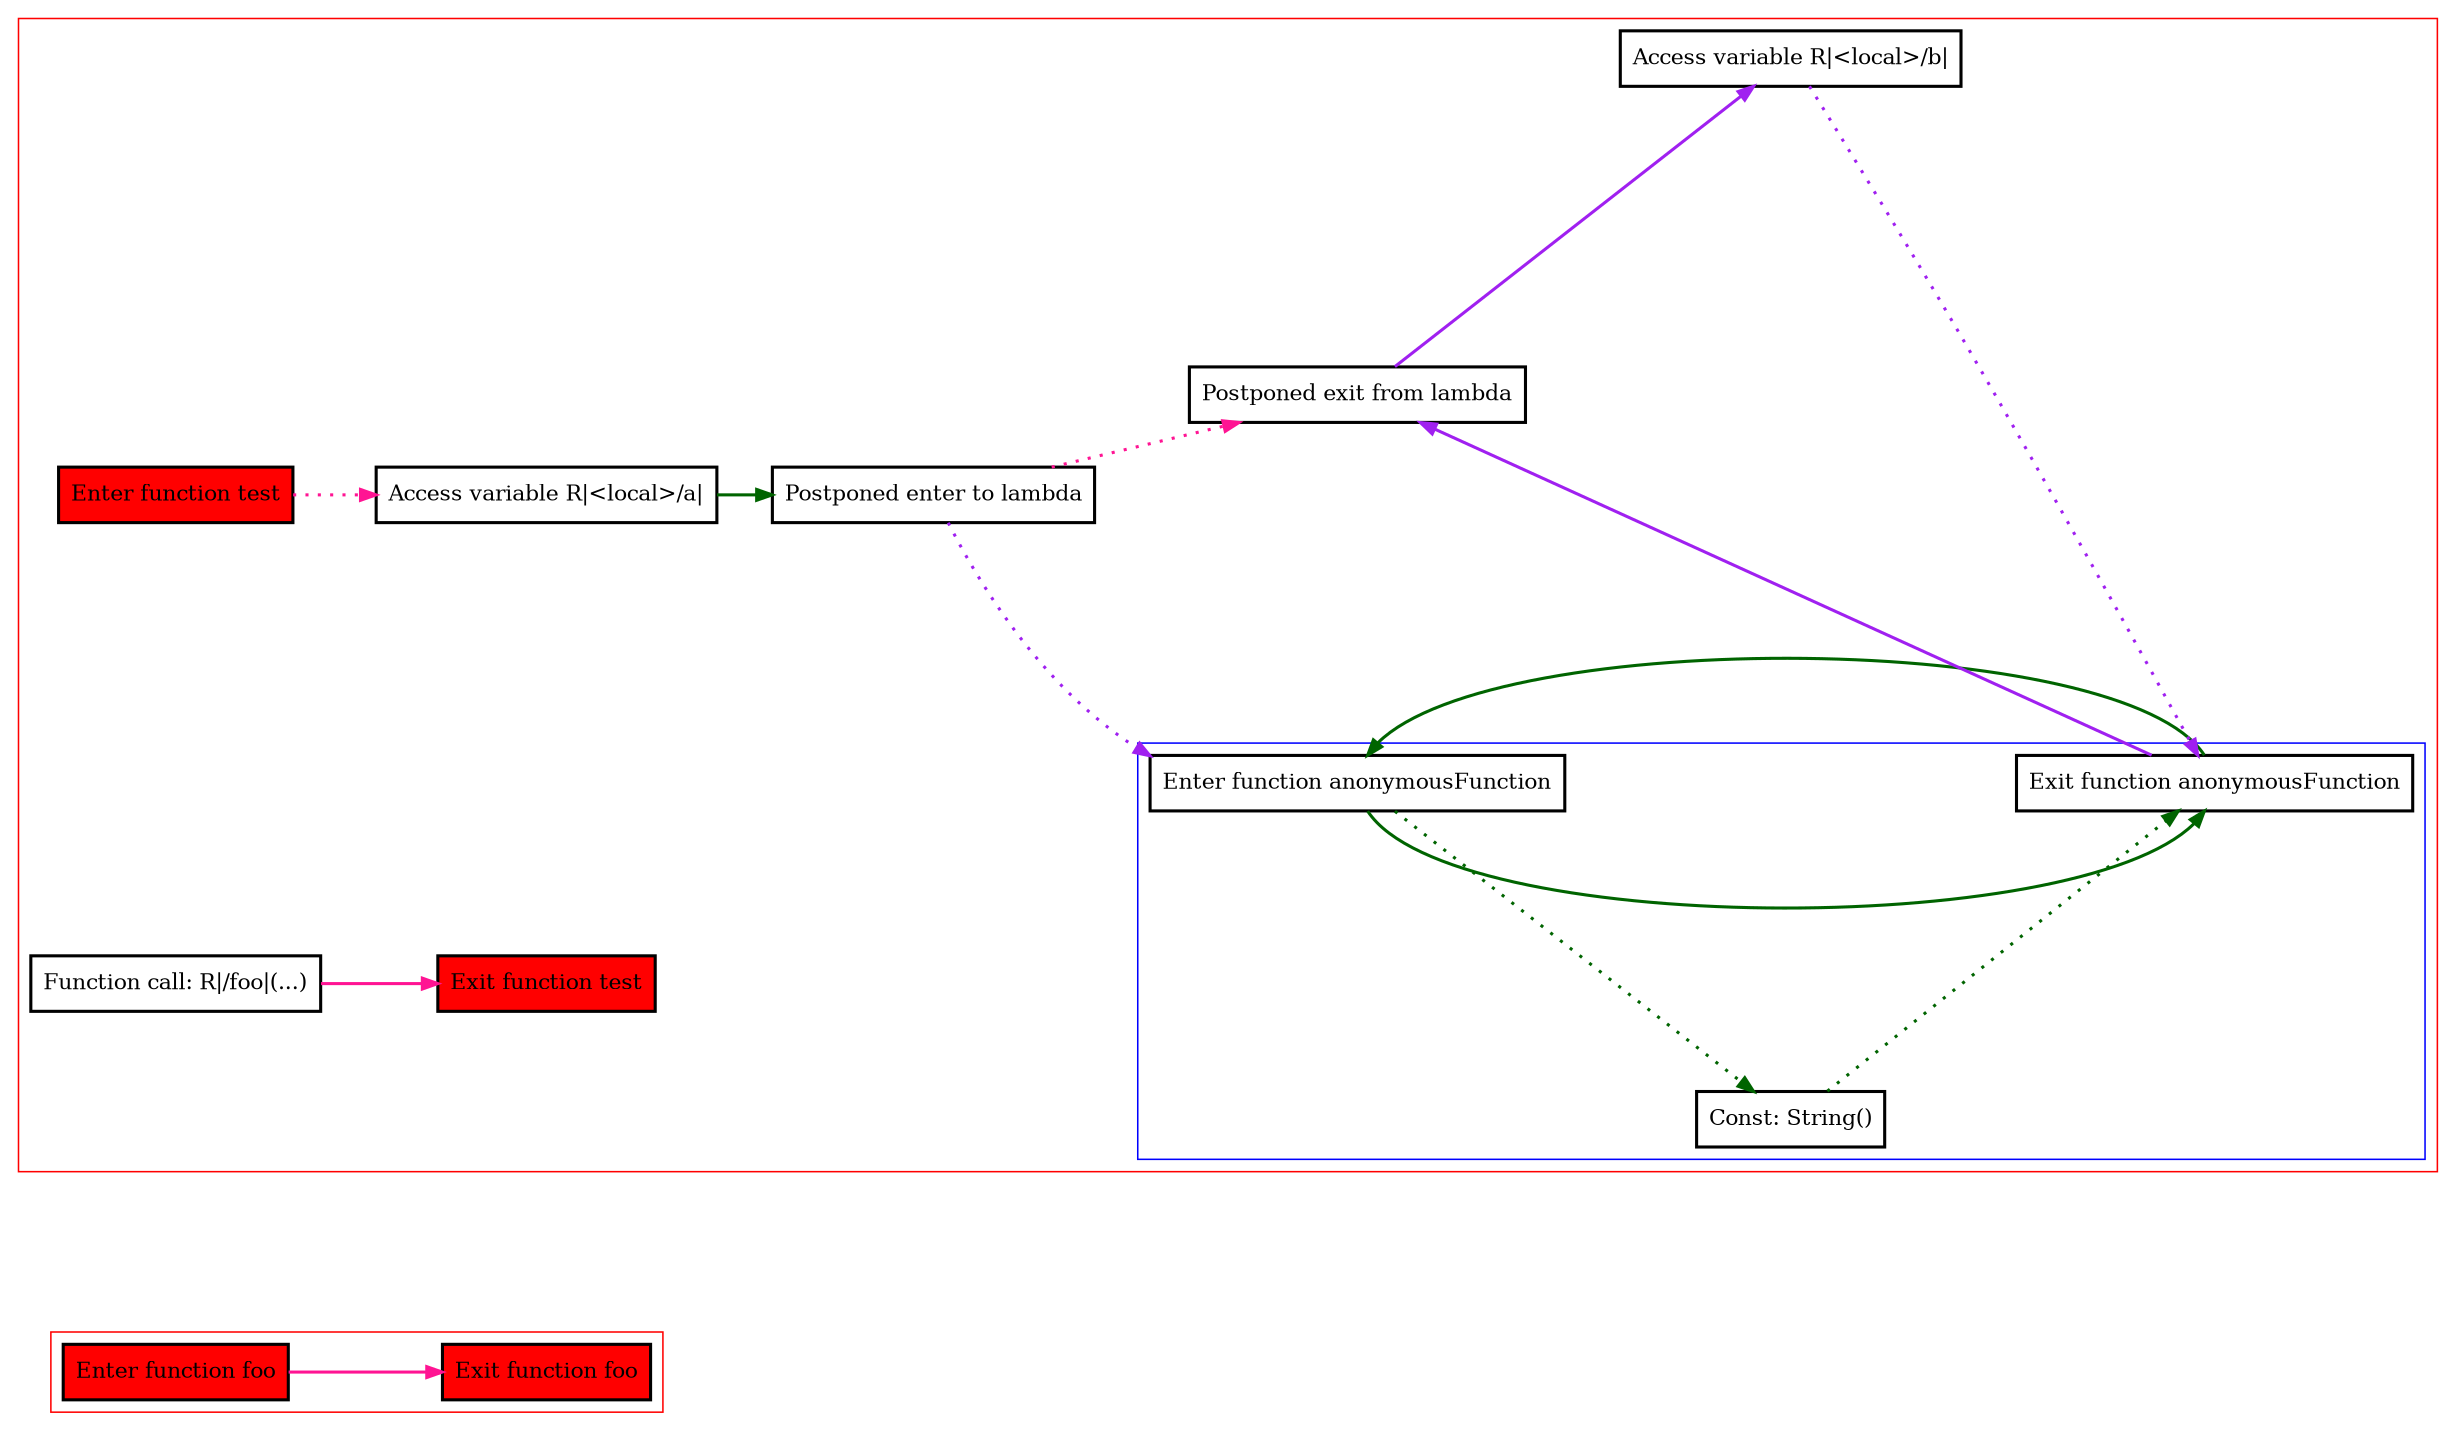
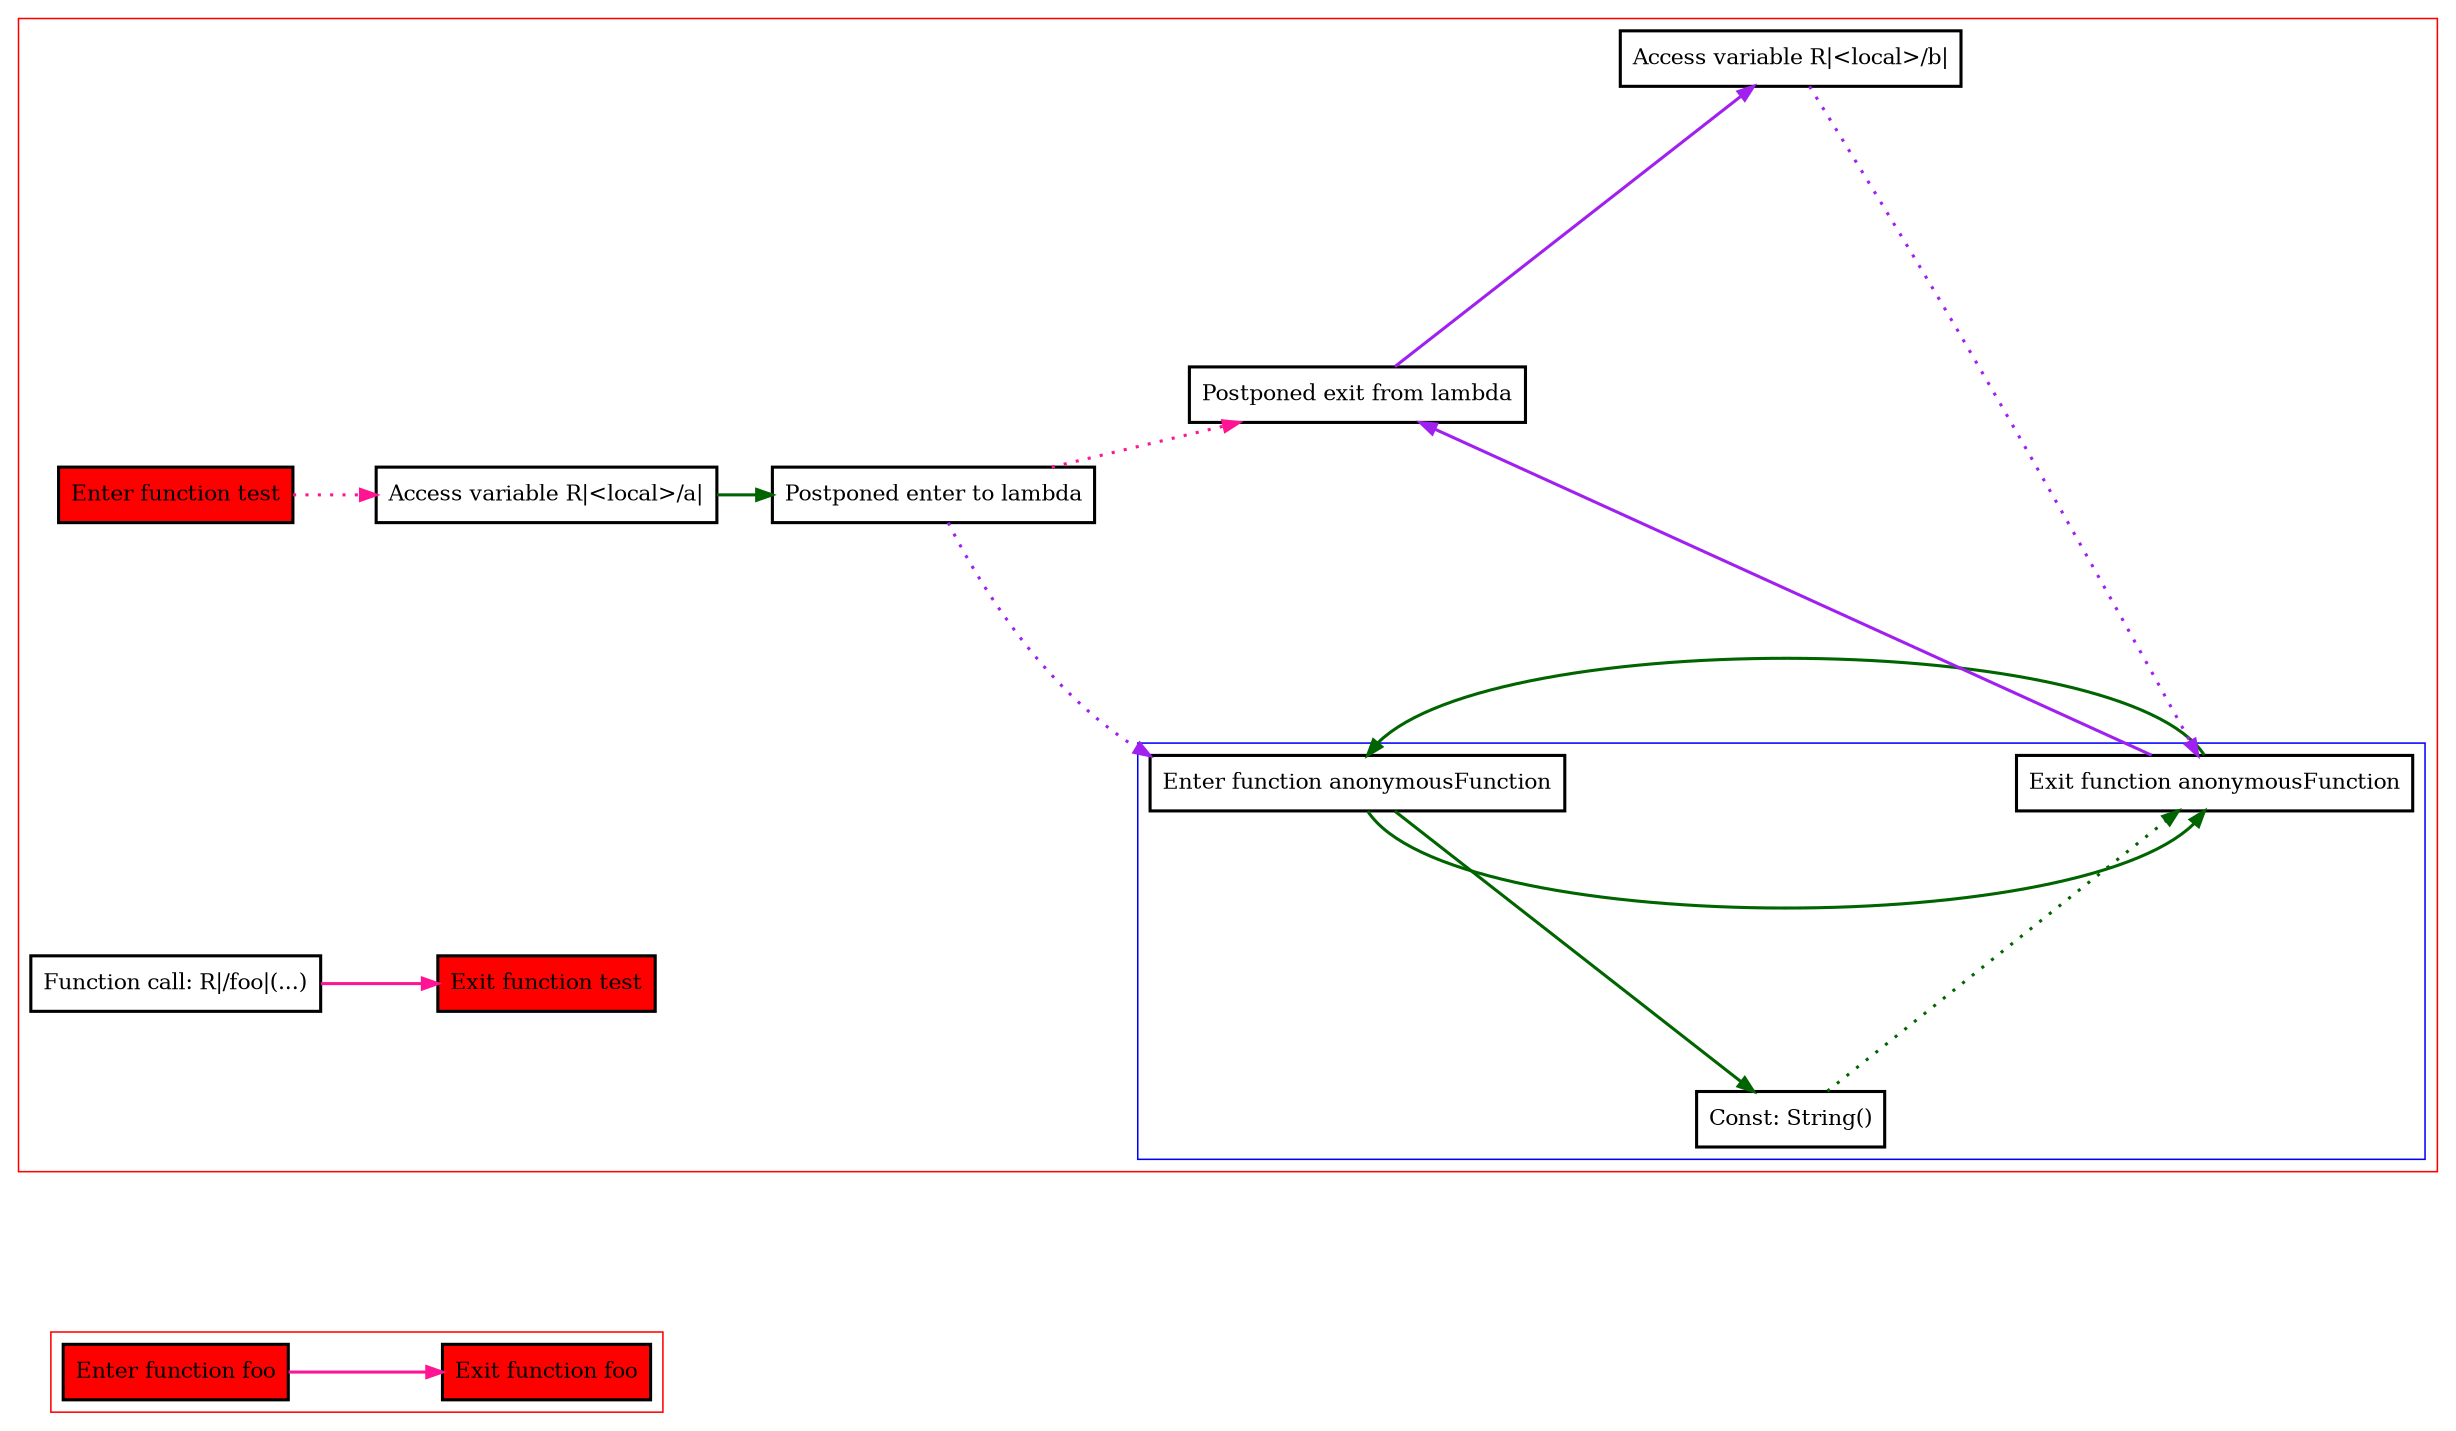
edge "Enter function anonymousFunction" -> "Const: String()": style dotted -> bold
